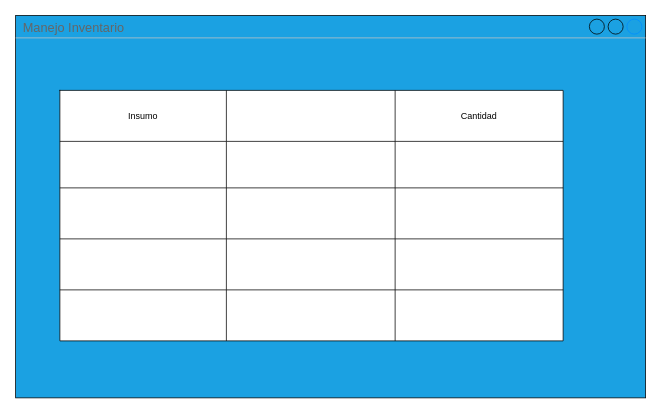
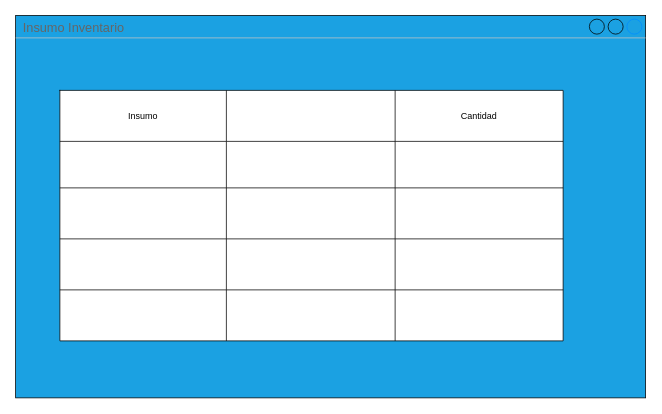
node "Manejo Inventario": label "Manejo Inventario" -> "Insumo Inventario"
